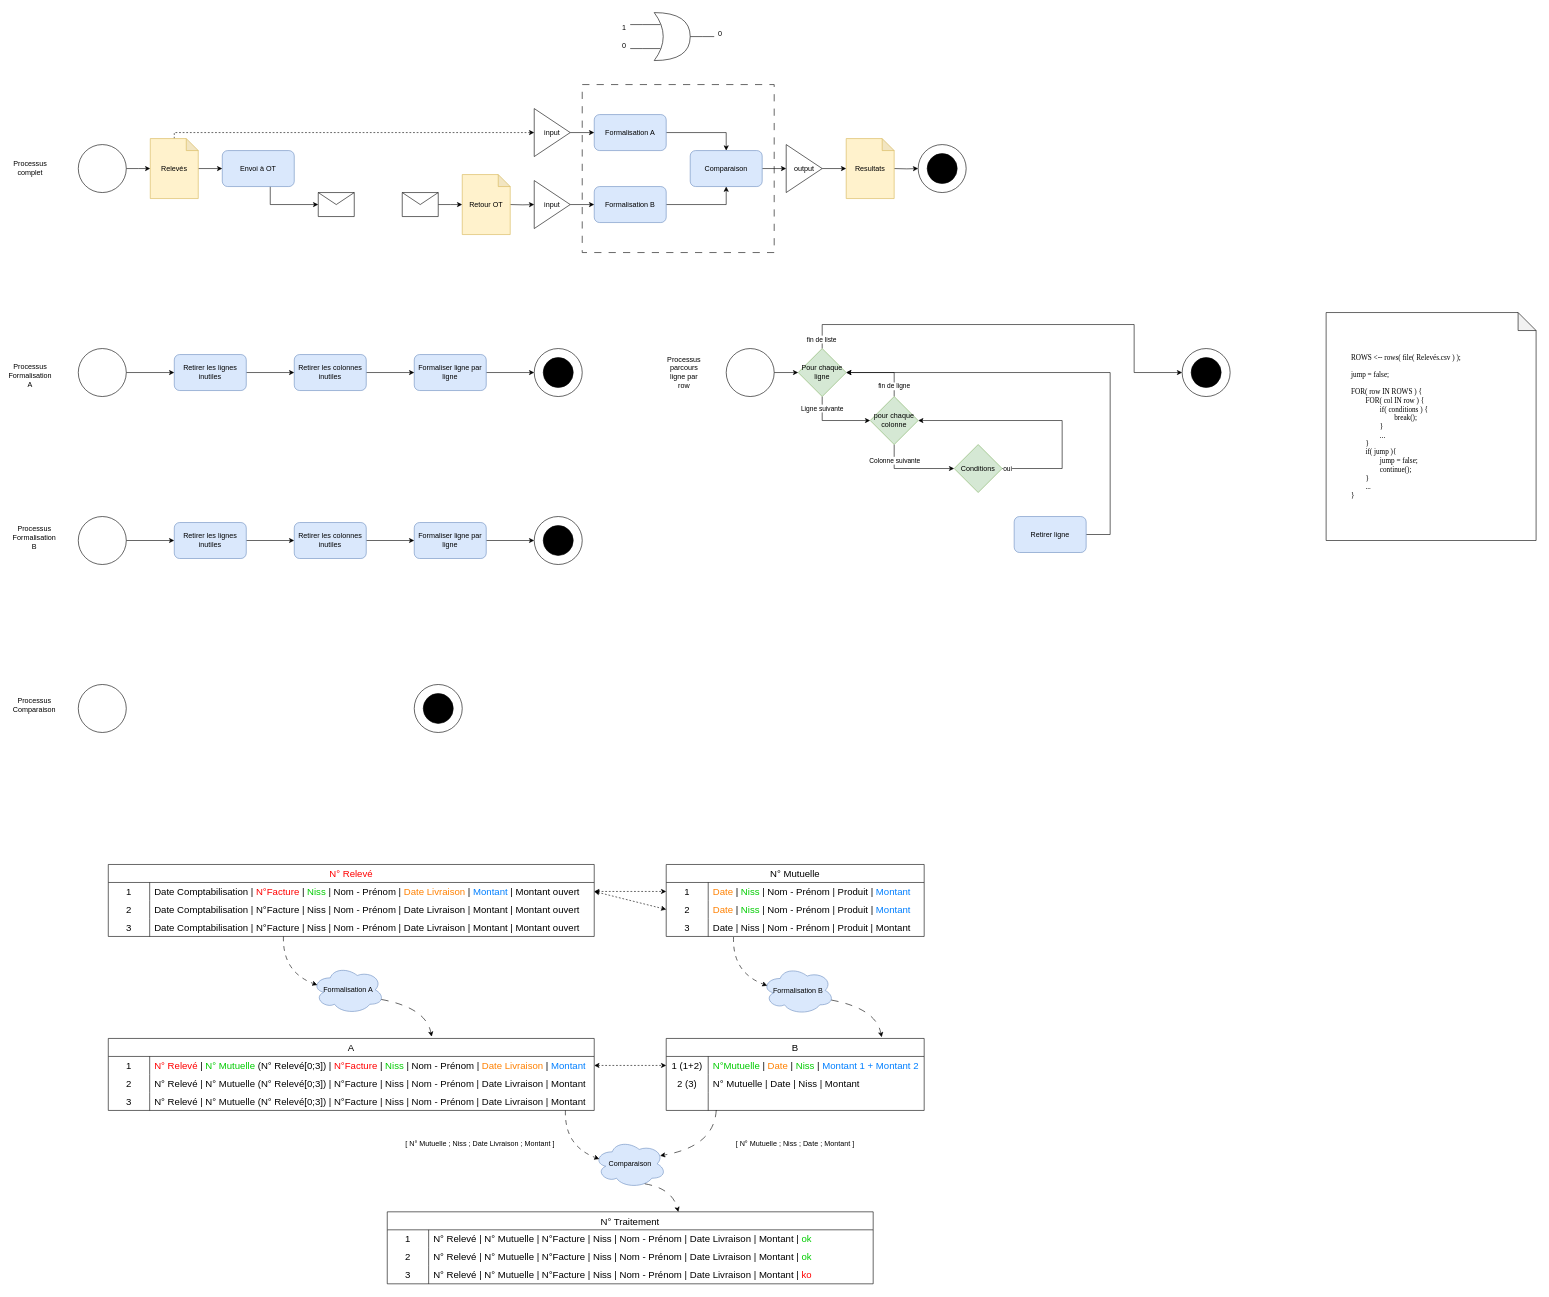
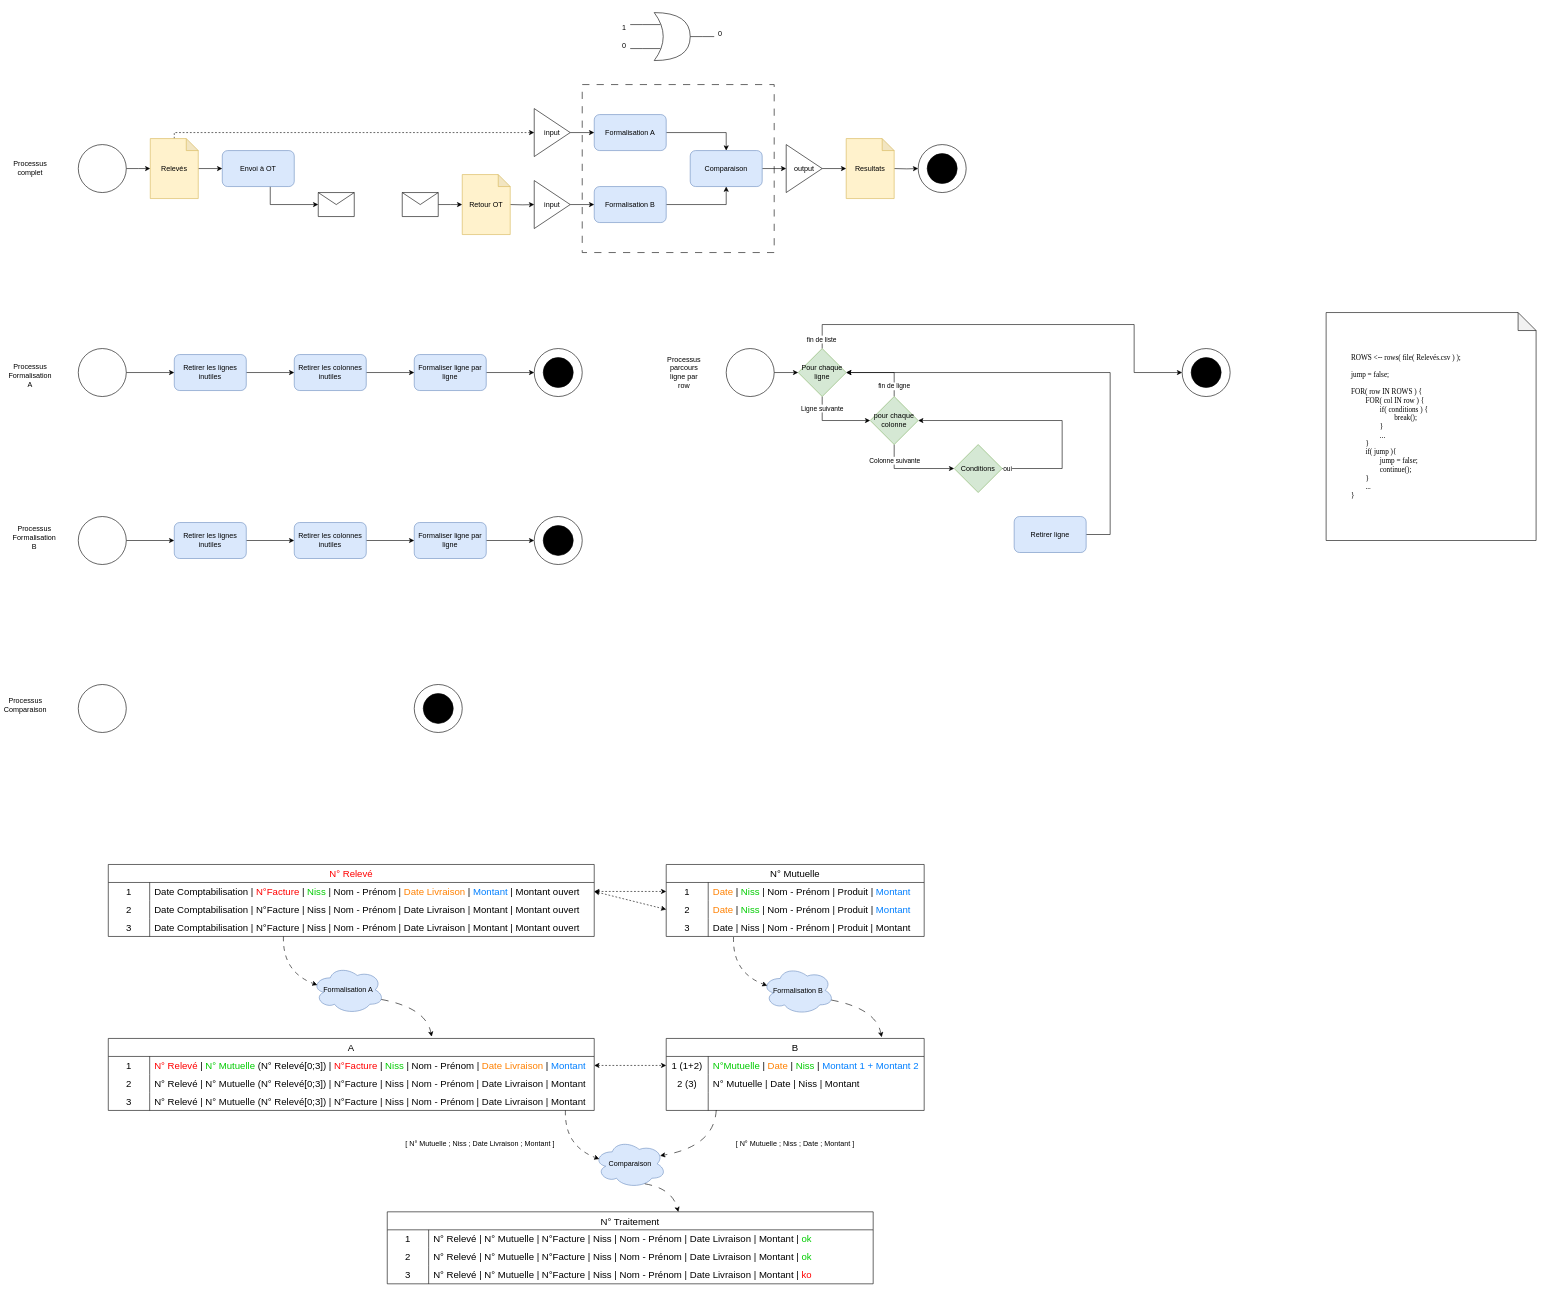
node "Processus Comparaison": moved (35, 705) -> (26, 705)
